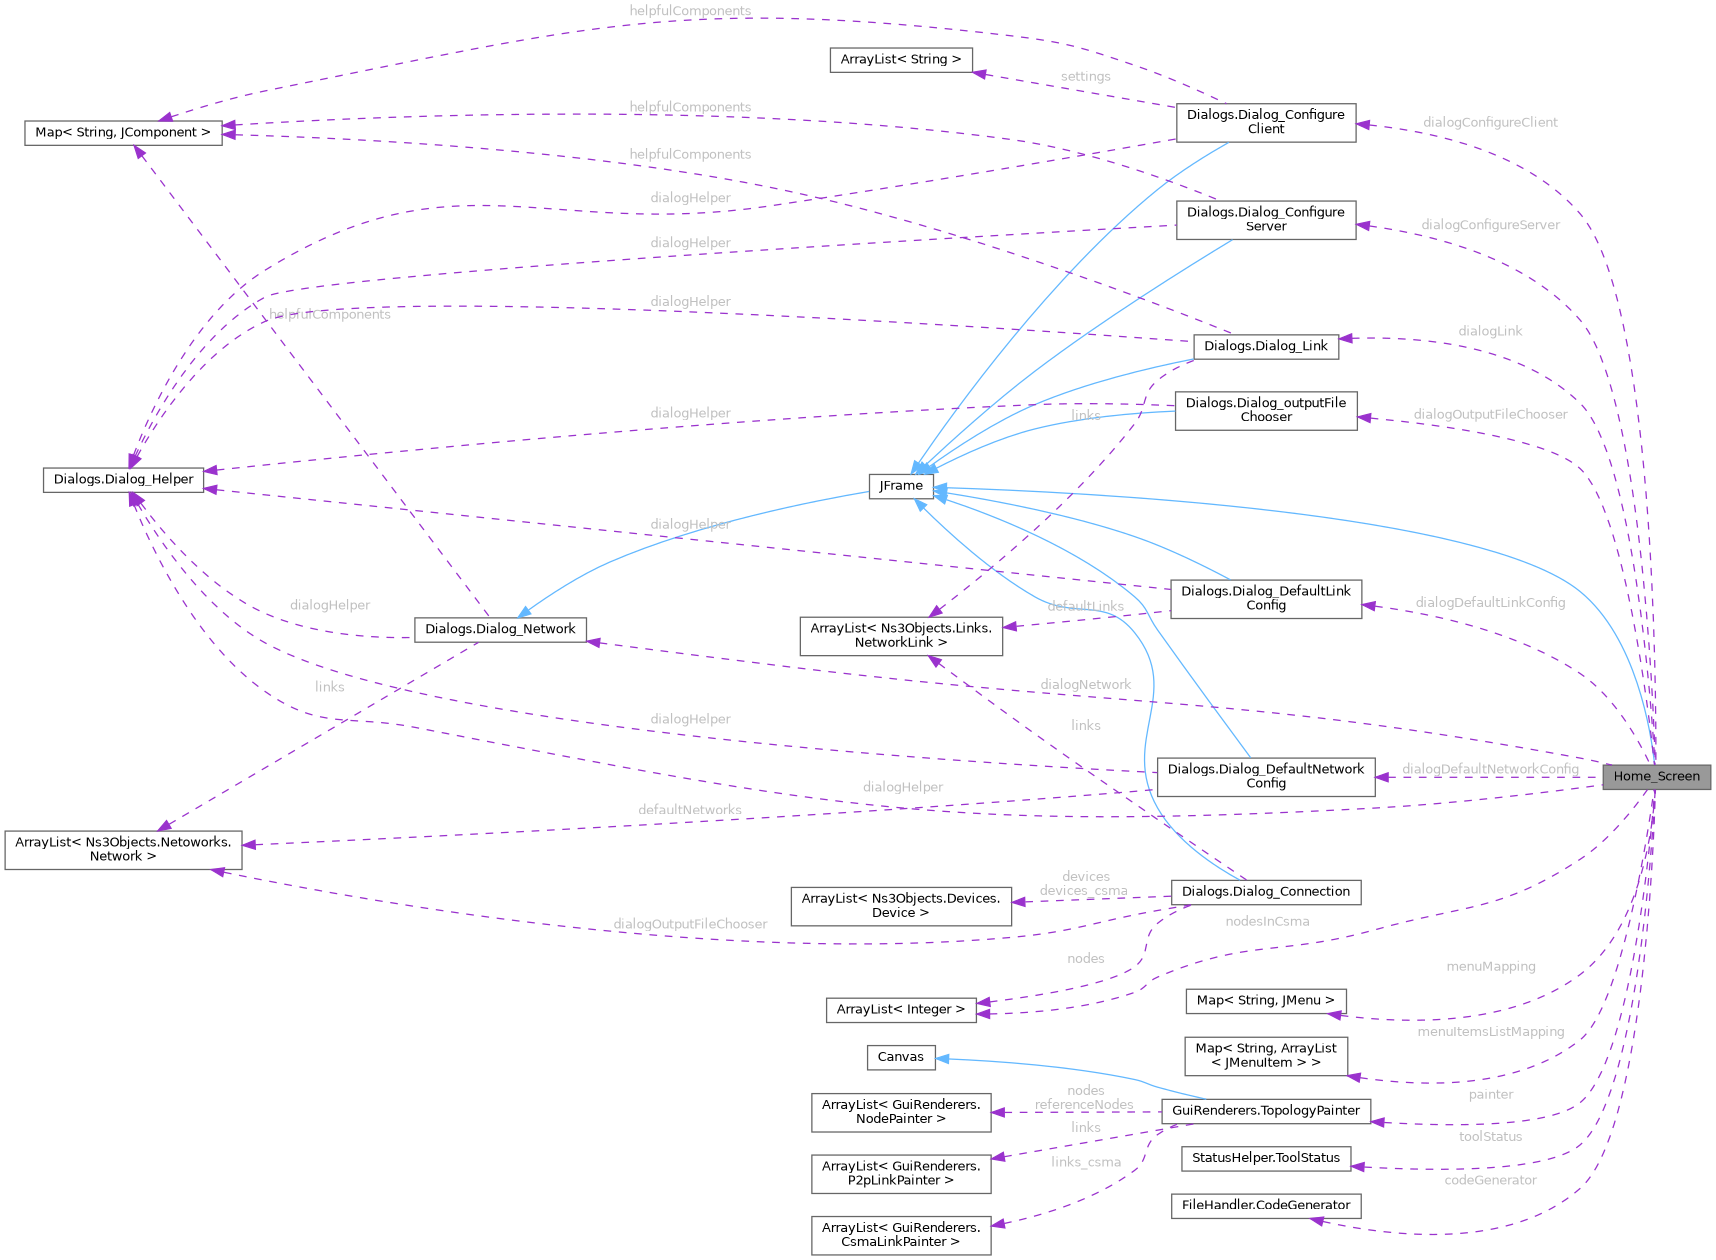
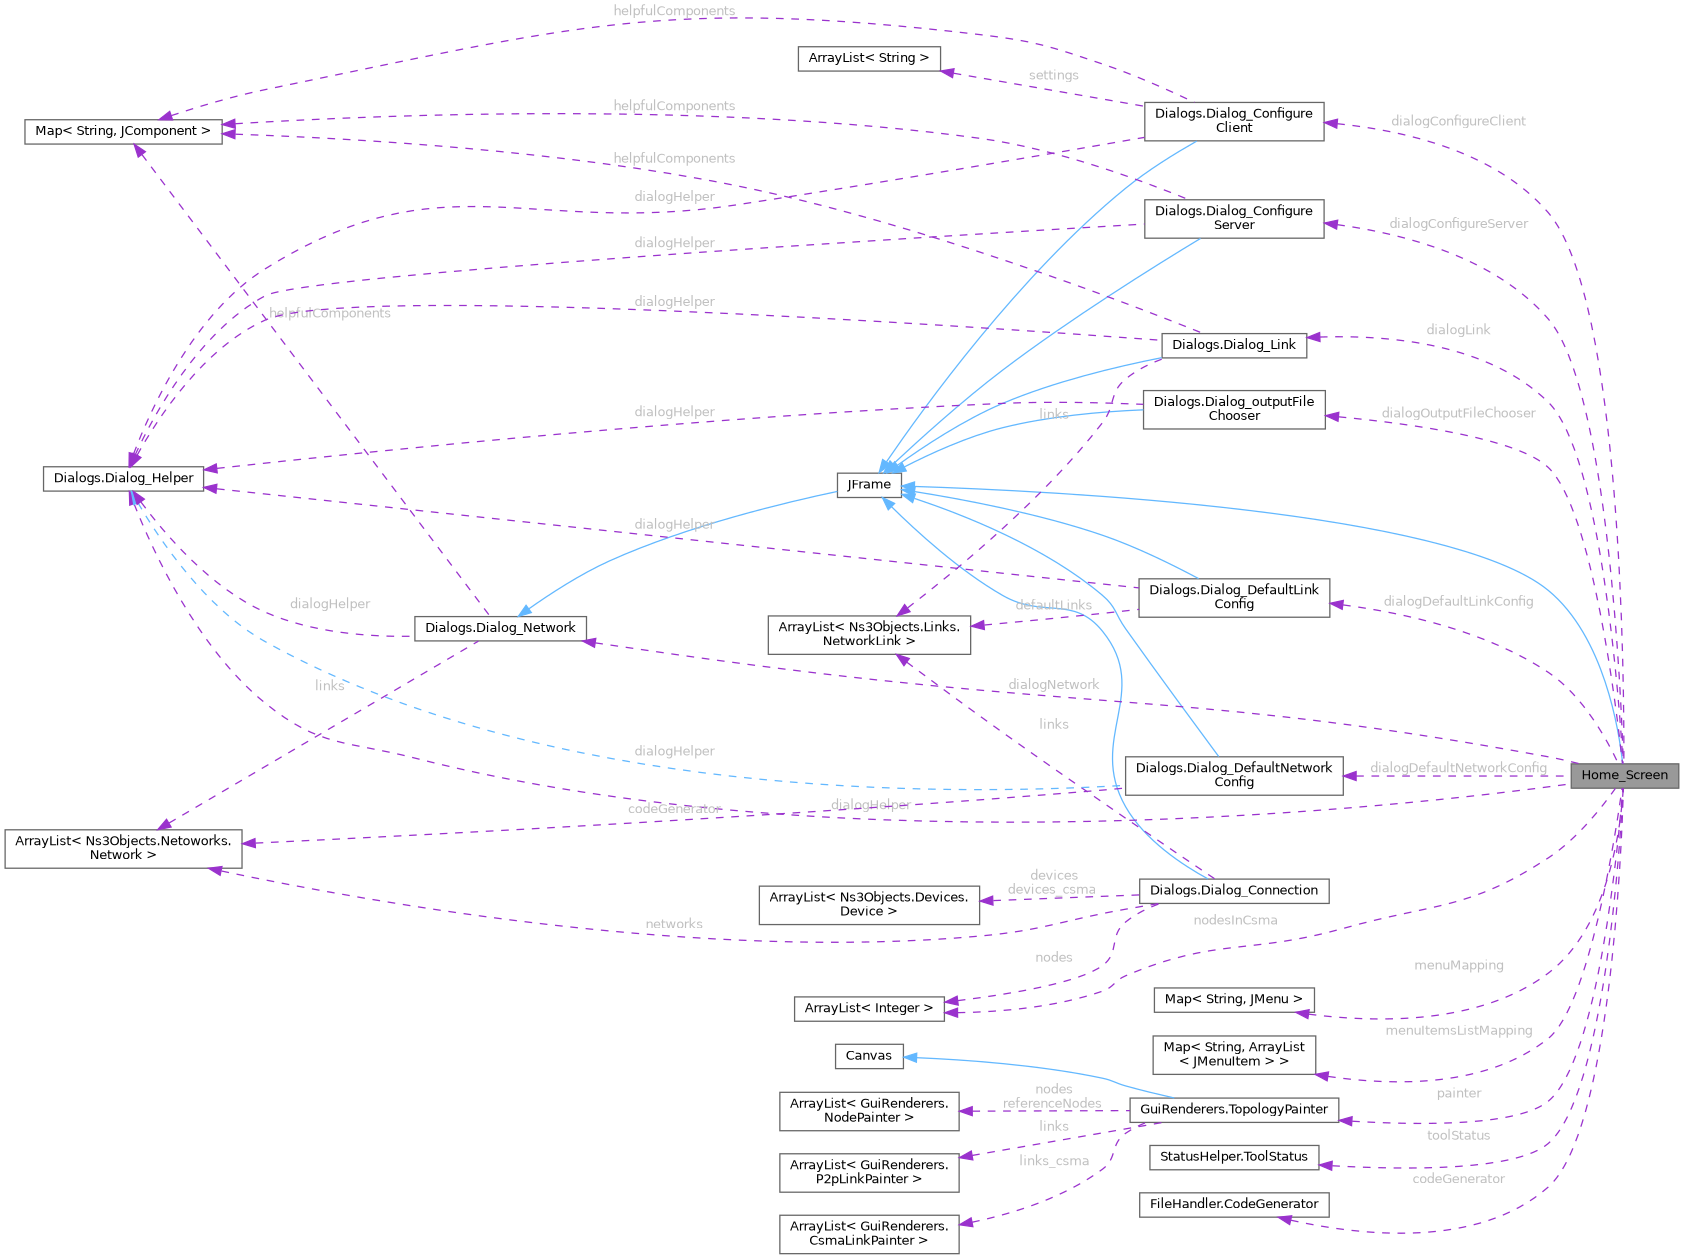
edge "Dialogs.Dialog_DefaultNetwork Config" -> "Dialogs.Dialog_Helper": color darkorchid3 -> steelblue1
edge "Dialogs.Dialog_DefaultNetwork Config" -> "ArrayList< Ns3Objects.Netoworks. Network >": label " defaultNetworks" -> " codeGenerator"
edge "Dialogs.Dialog_Connection" -> "ArrayList< Ns3Objects.Netoworks. Network >": label " dialogOutputFileChooser" -> " networks"
